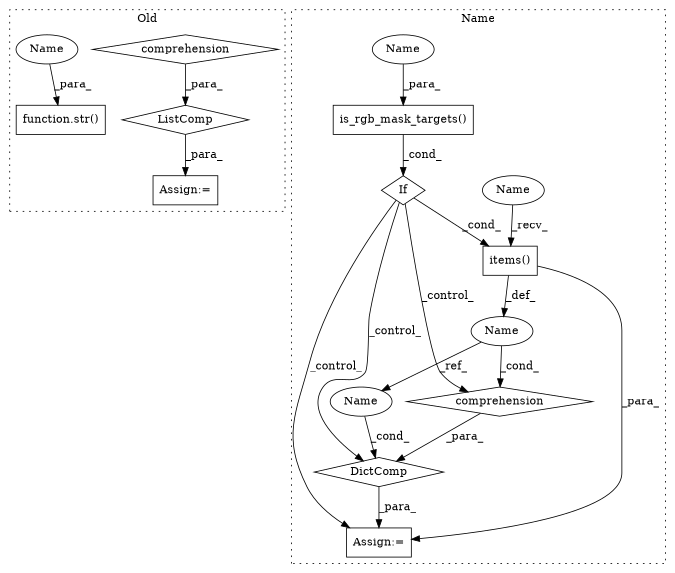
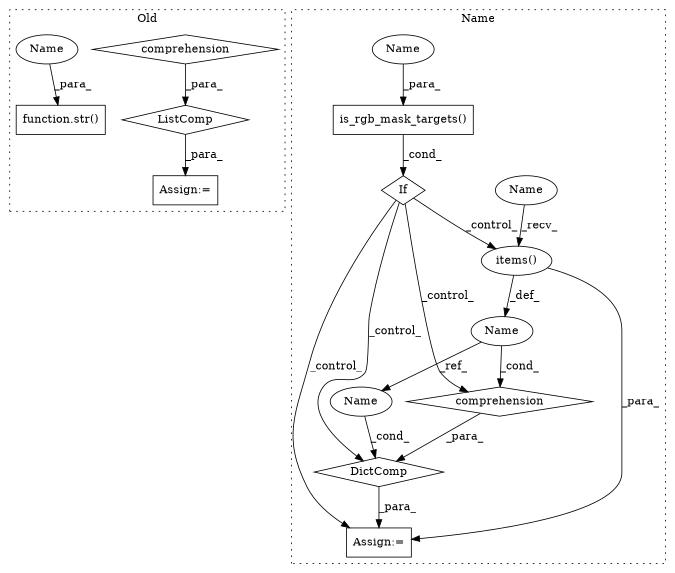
edge "If" -> "items()": label "_cond_" -> "_control_"
node "items()": shape box -> ellipse
